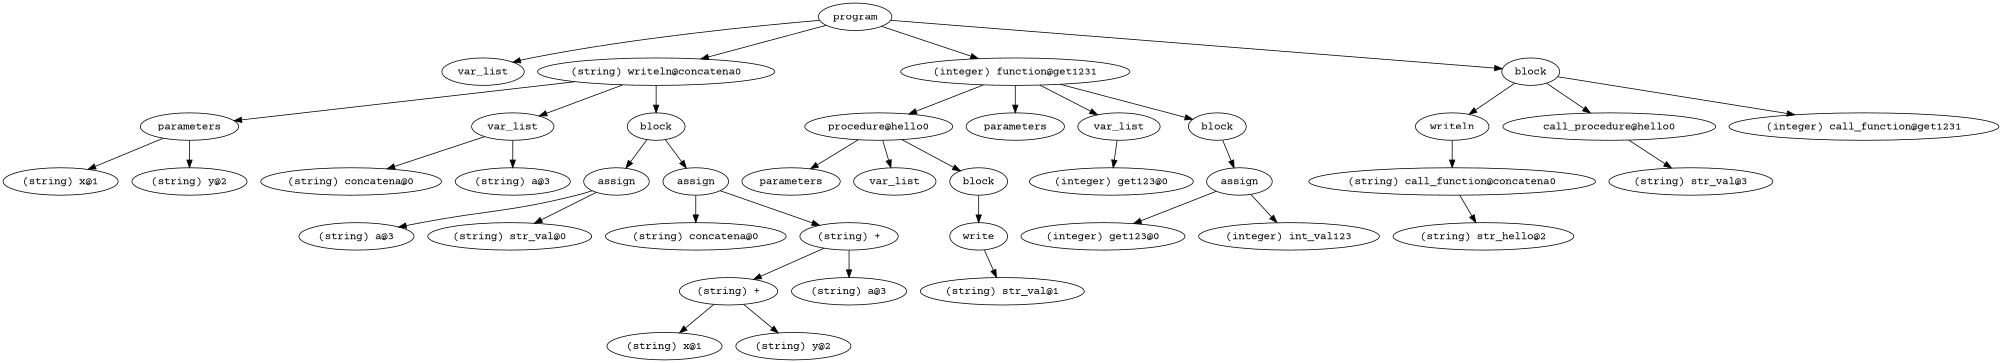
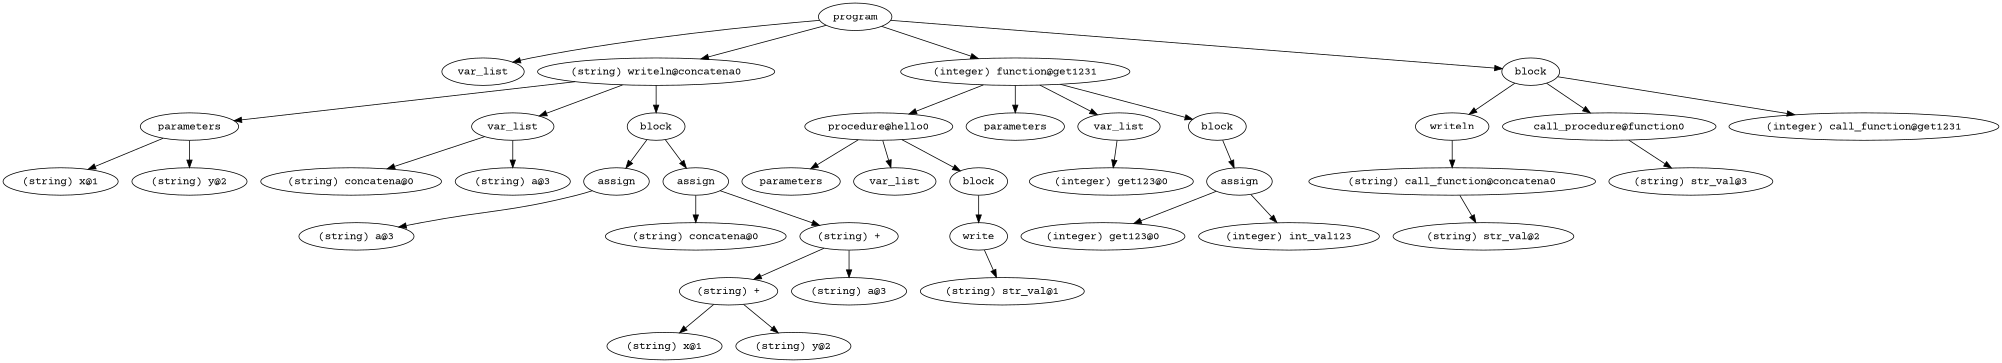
node "call_procedure@hello0": label "call_procedure@hello0" -> "call_procedure@function0"
node "(string) str_val@0": removed
node "(string) str_hello@2": label "(string) str_hello@2" -> "(string) str_val@2"
